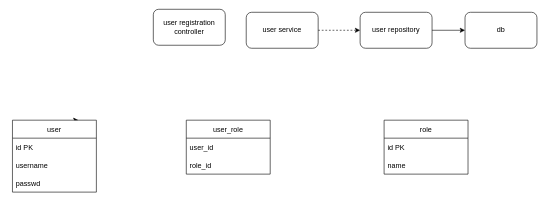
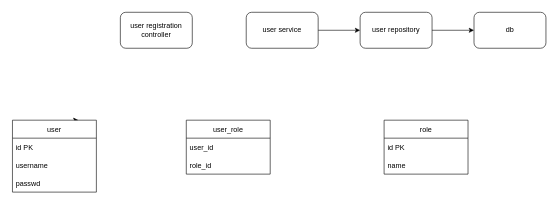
node "user registration controller": moved (189, 27) -> (156, 30)
edge "user service" -> "user repository": style dashed -> solid
node "db": moved (501, 30) -> (510, 30)
